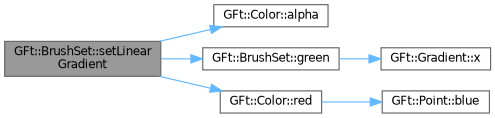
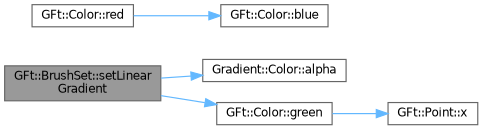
node "GFt::Color::alpha": label "GFt::Color::alpha" -> "Gradient::Color::alpha"
node "GFt::BrushSet::green": label "GFt::BrushSet::green" -> "GFt::Color::green"
node "GFt::Gradient::x": label "GFt::Gradient::x" -> "GFt::Point::x"
edge "GFt::BrushSet::setLinear Gradient" -> "GFt::Color::red": removed
node "GFt::Point::blue": label "GFt::Point::blue" -> "GFt::Color::blue"
